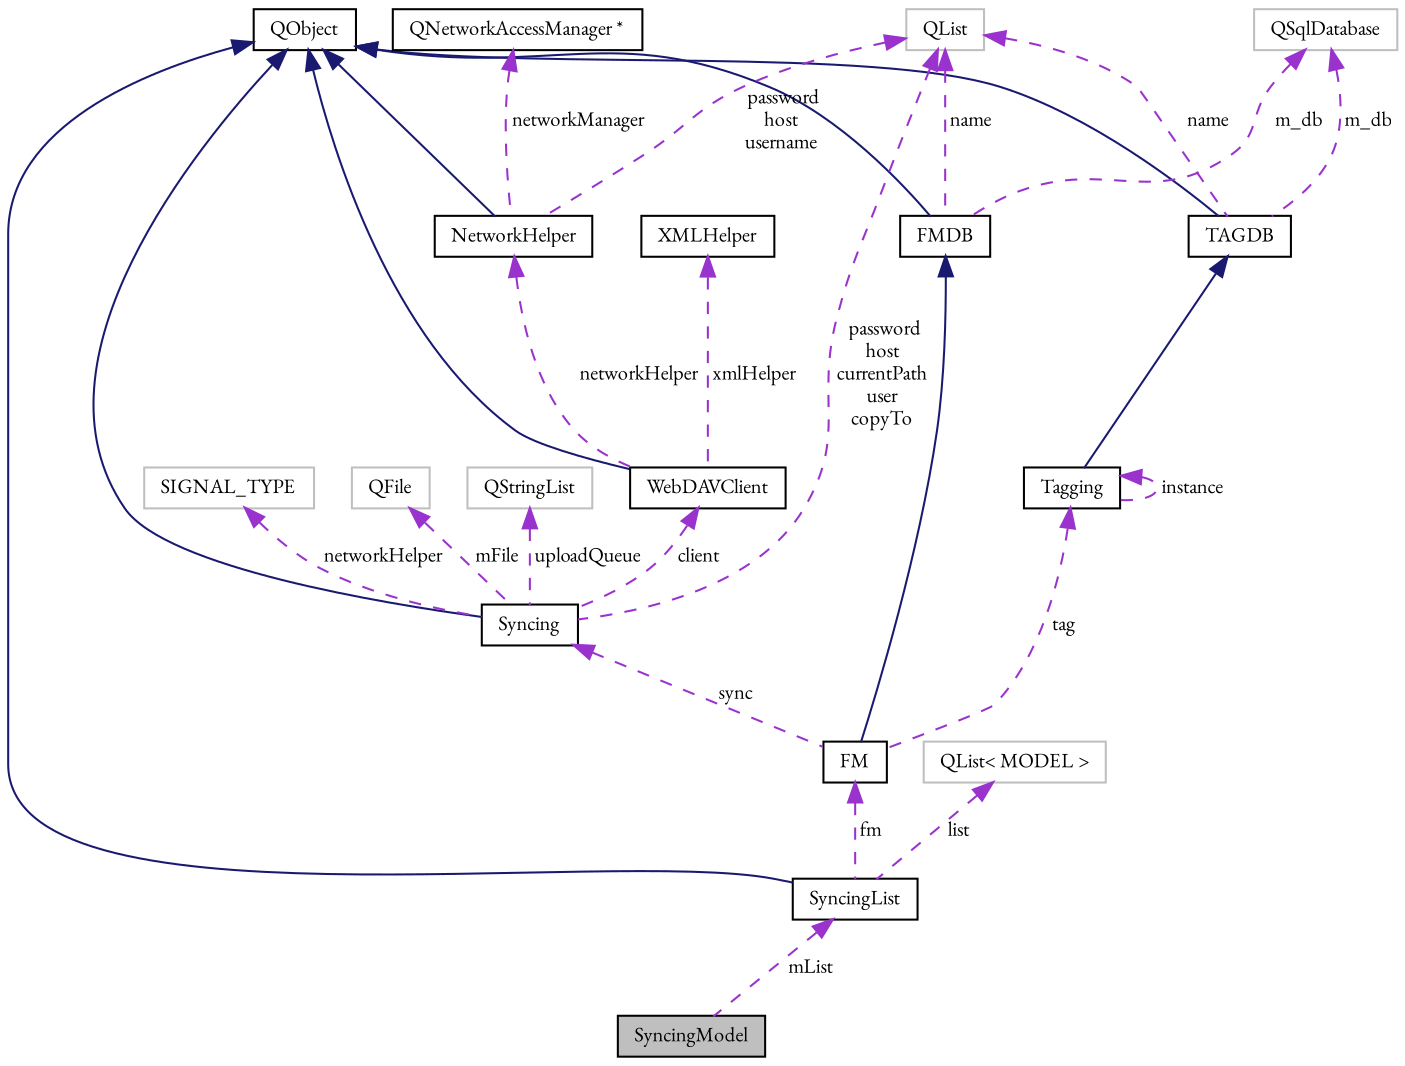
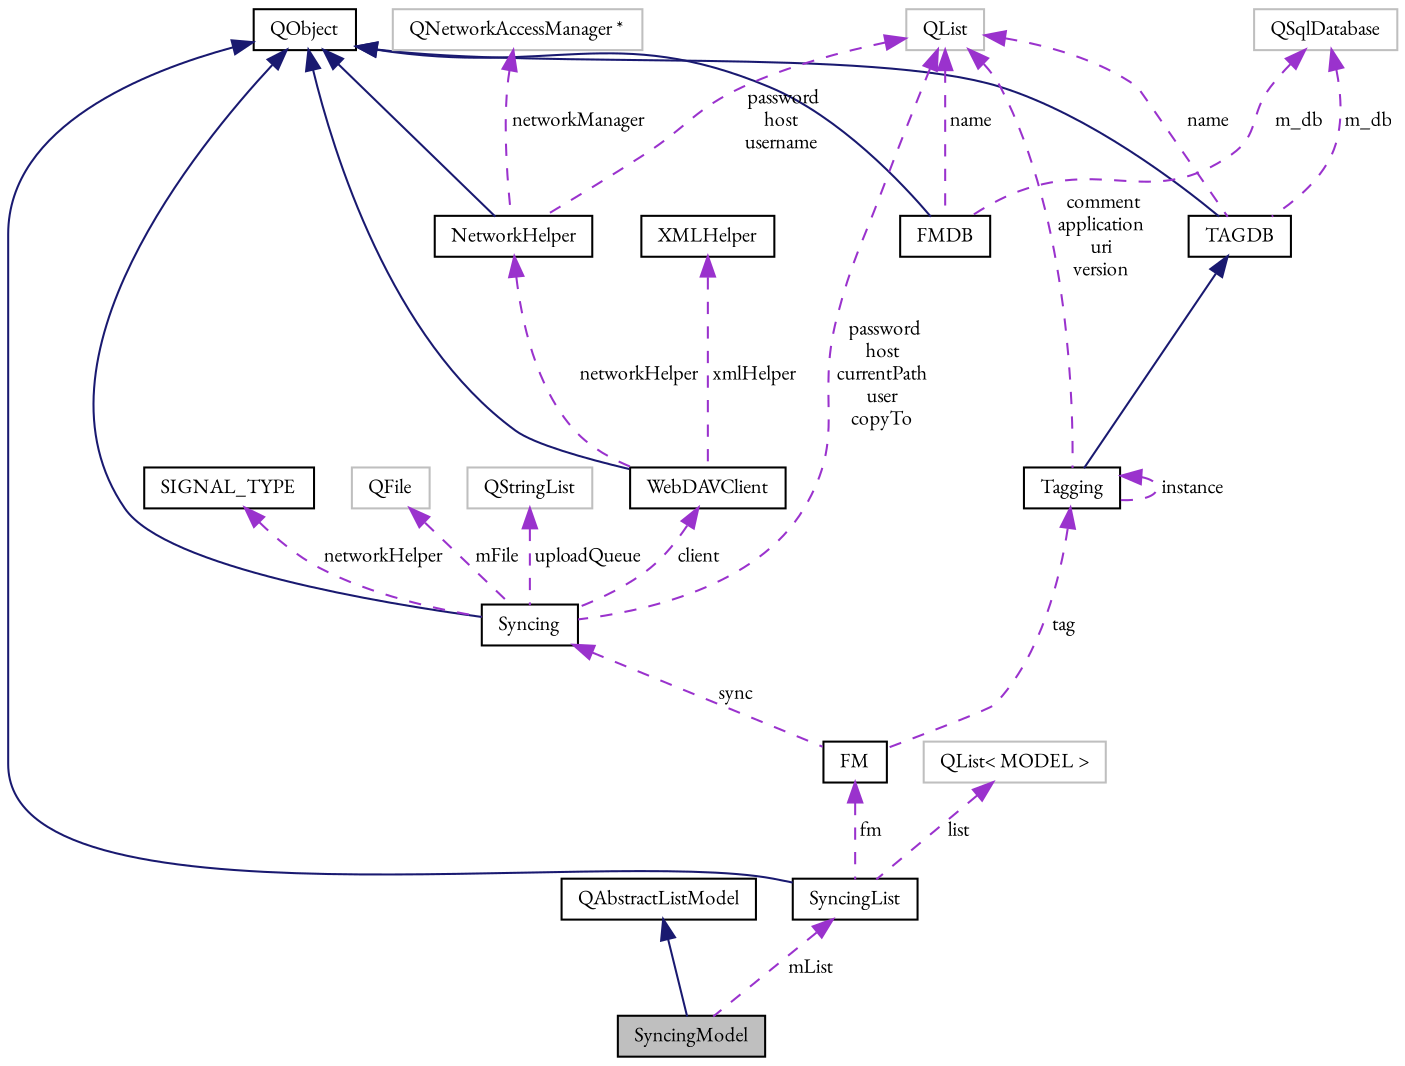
node "QNetworkAccessManager *": color black -> grey75
edge "Tagging" -> "QList": added, label "comment application uri version"
node "SIGNAL_TYPE": color grey75 -> black
edge "FM" -> "FMDB": removed
node "QAbstractListModel": added
